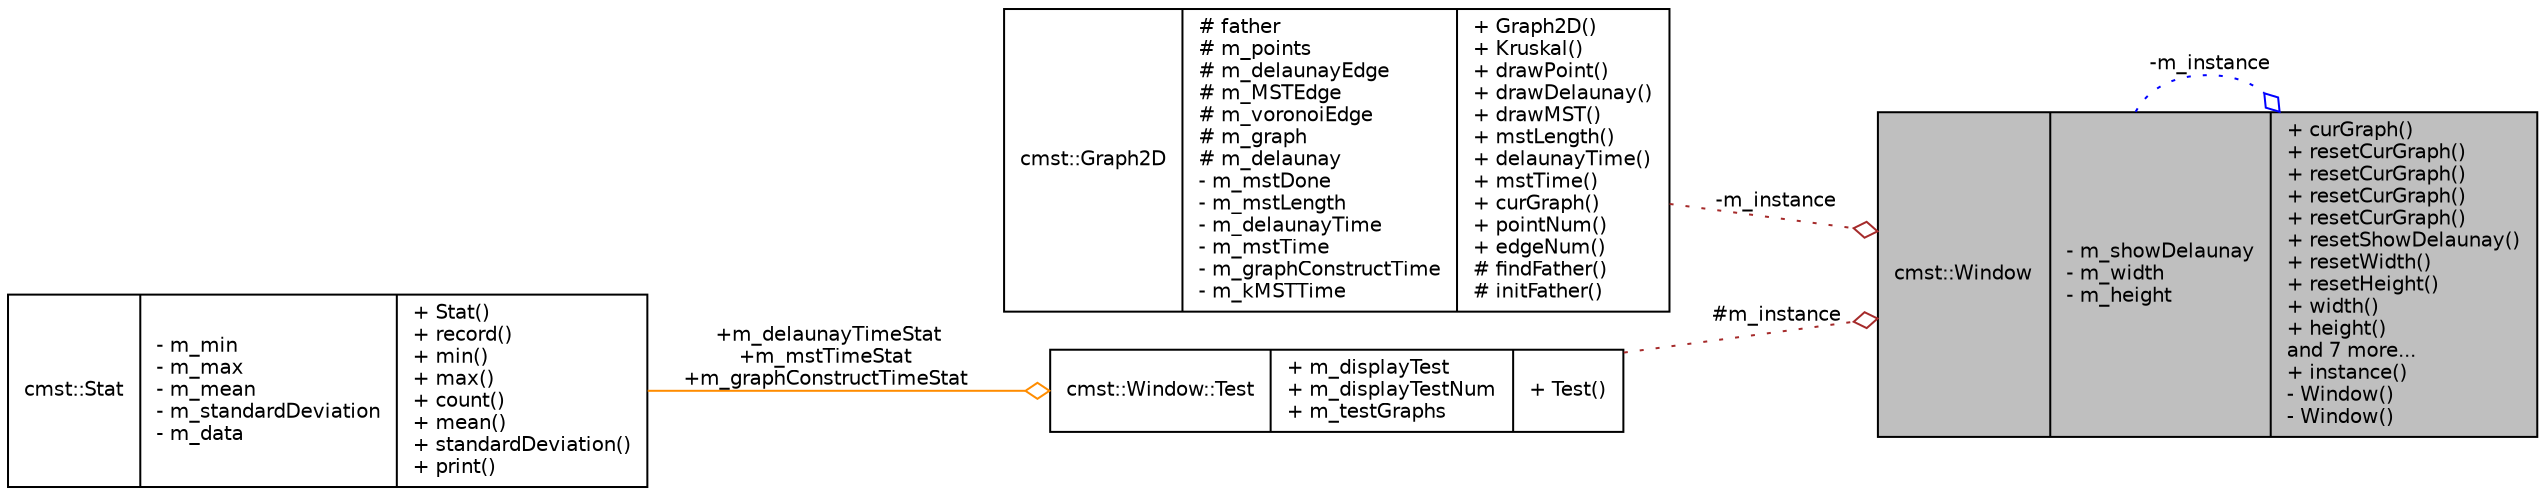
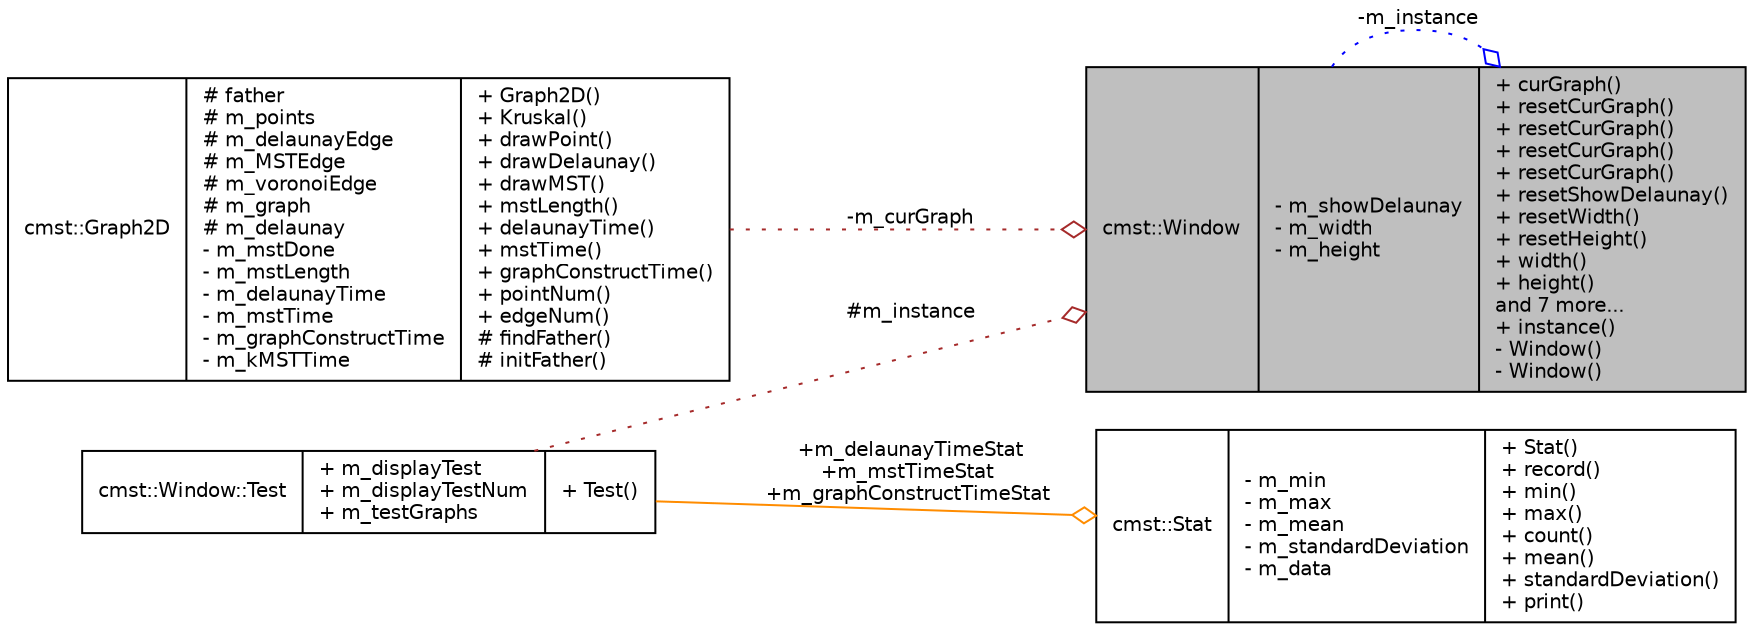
edge "cmst::Graph2D" -> "cmst::Window": label " -m_instance" -> " -m_curGraph"
node "cmst::Graph2D": text "+ curGraph()" -> "+ graphConstructTime()"
edge "cmst::Stat" -> "cmst::Window::Test": reversed
